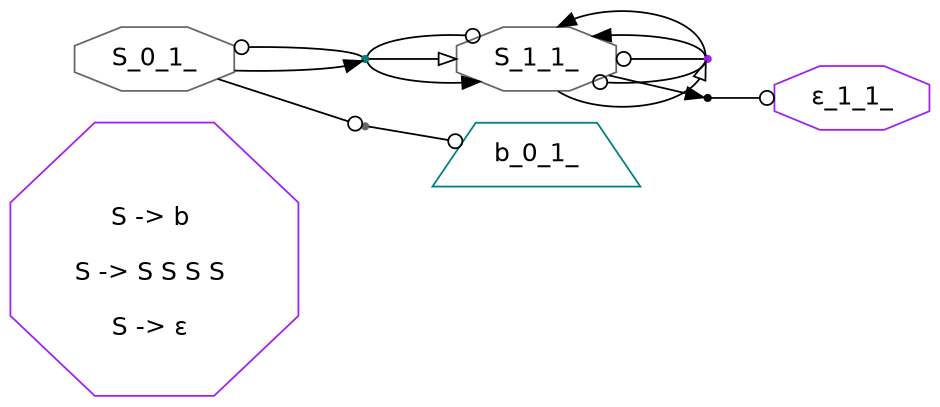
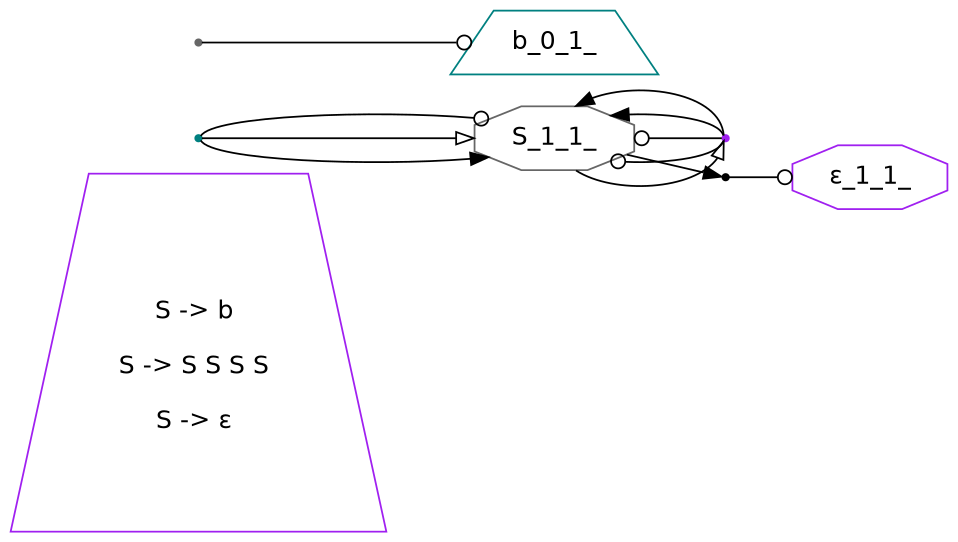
node "S_0_1_": removed
node "S -> b S -> S S S S S -> ε": shape octagon -> trapezium
